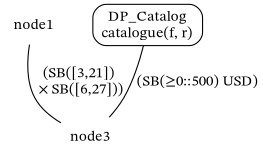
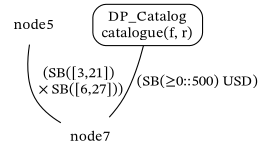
node "node1": label "node1" -> "node5"
node "node3": label "node3" -> "node7"
